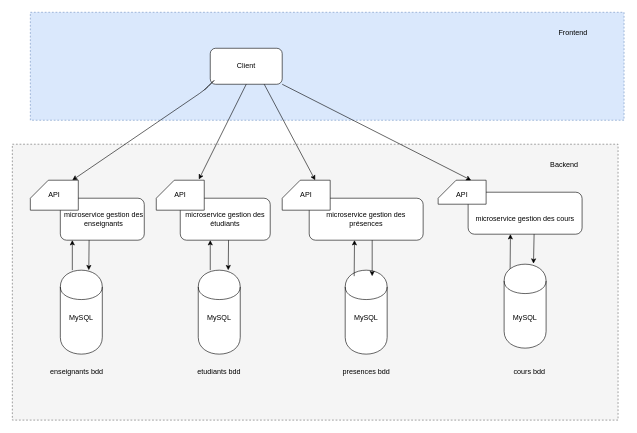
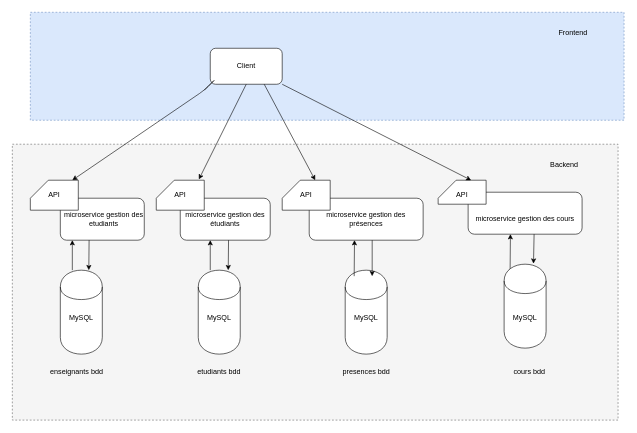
node "microservice gestion des enseignants": label "microservice gestion des enseignants" -> "microservice gestion des etudiants"
